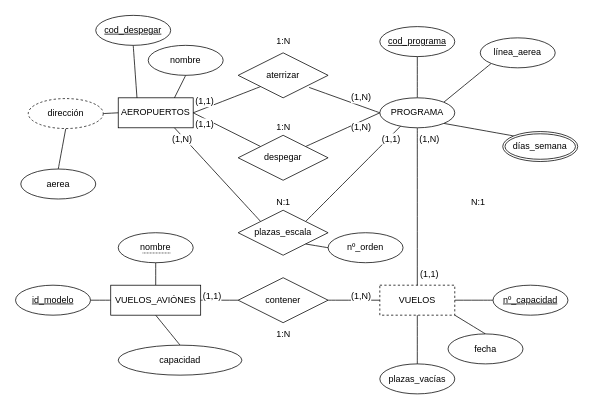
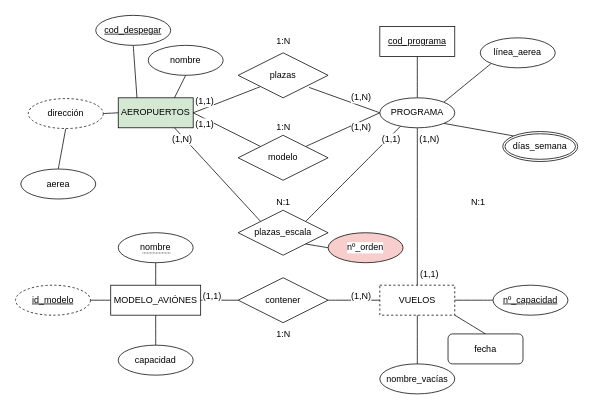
node "cod_programa": shape ellipse -> rectangle
node "aterrizar": label "aterrizar" -> "plazas"
node "AEROPUERTOS": fillcolor #ffffff -> #d5e8d4
node "despegar": label "despegar" -> "modelo"
node "nº_orden": fillcolor #ffffff -> #f8cecc
node "id_modelo": style solid -> dashed
node "VUELOS_AVIÓNES": label "VUELOS_AVIÓNES" -> "MODELO_AVIÓNES"
node "fecha": shape ellipse -> rounded rectangle
node "capacidad": size 124x30 -> 75x30
node "plazas_vacías": label "plazas_vacías" -> "nombre_vacías"
